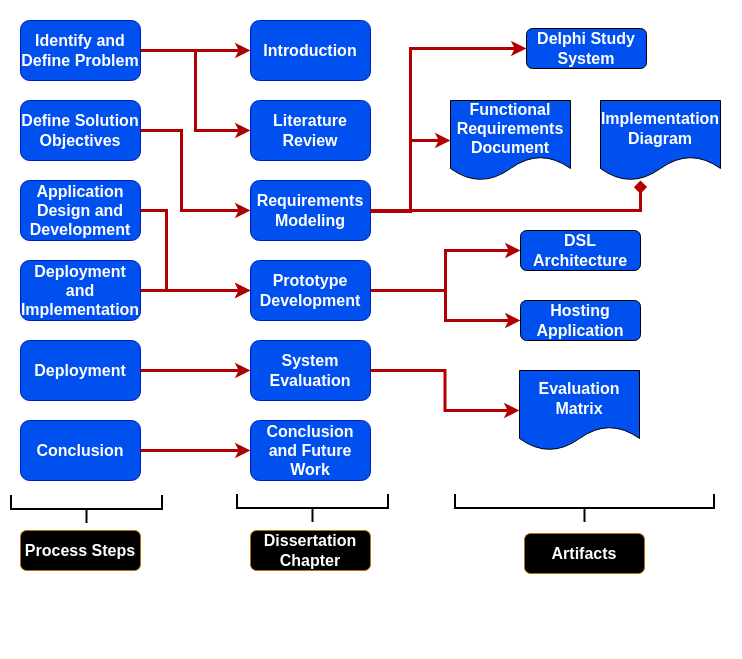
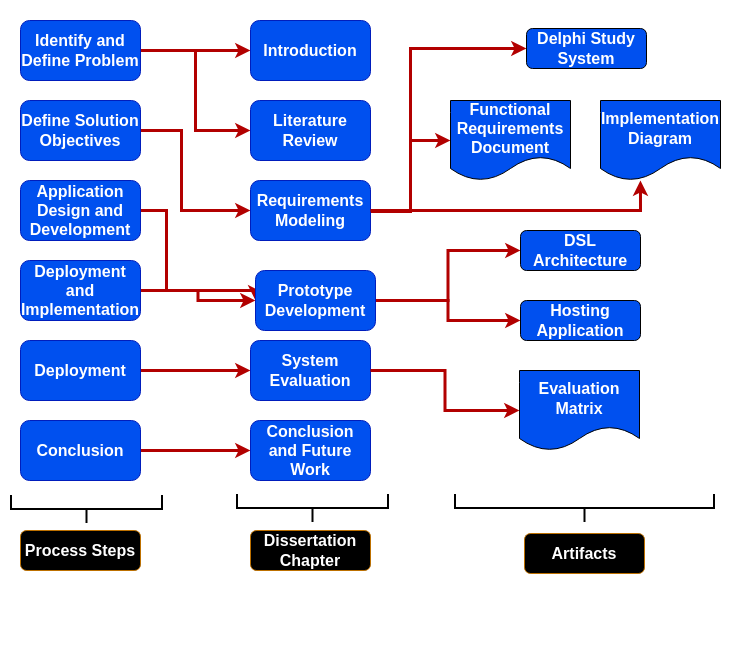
edge "Requirements Modeling" -> "Implementation Diagram": arrowhead diamond -> classic
node "Prototype Development": moved (311, 291) -> (316, 301)
